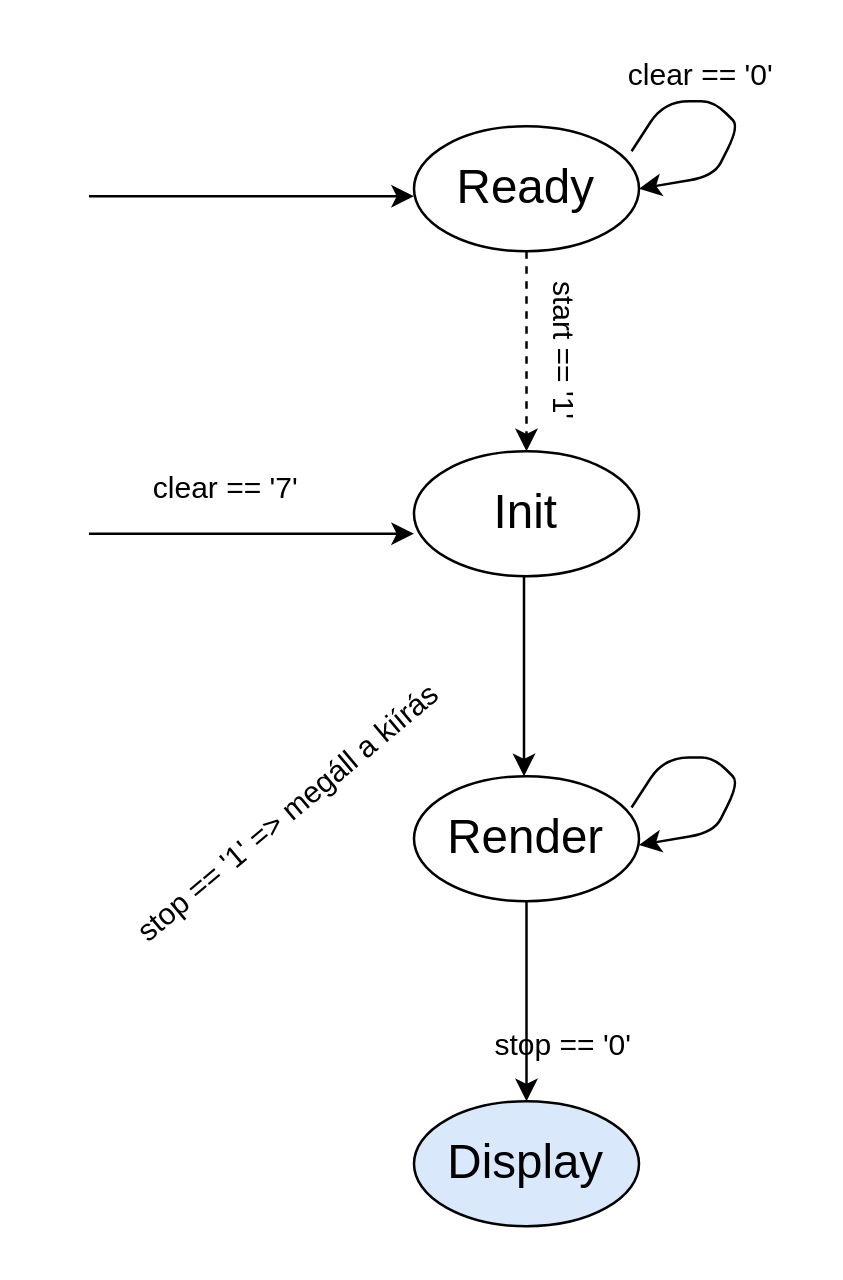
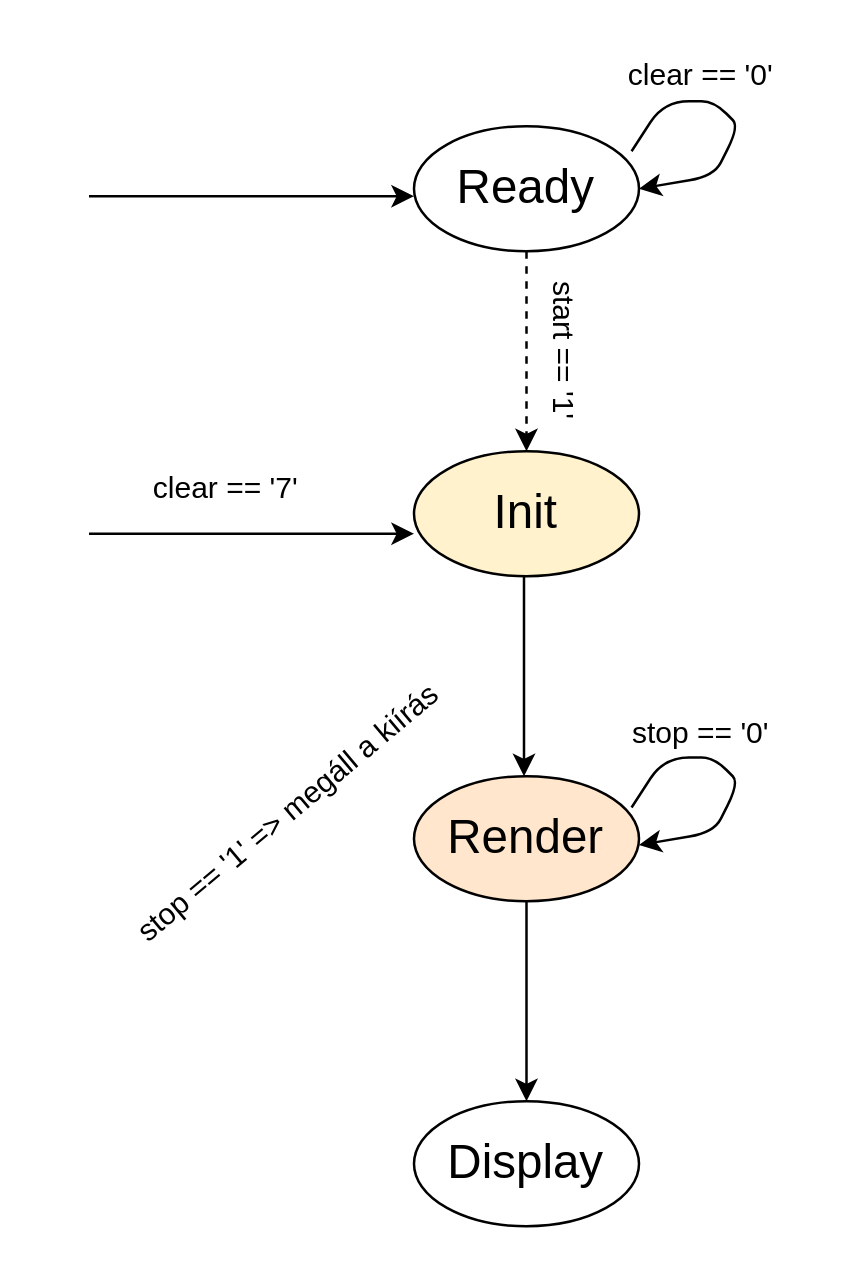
node "Init": fillcolor #ffffff -> #fff2cc
node "Render": fillcolor #ffffff -> #ffe6cc
node "stop == '0'": moved (564, 1045) -> (701, 733)
node "Display": fillcolor #dae8fc -> #ffffff
